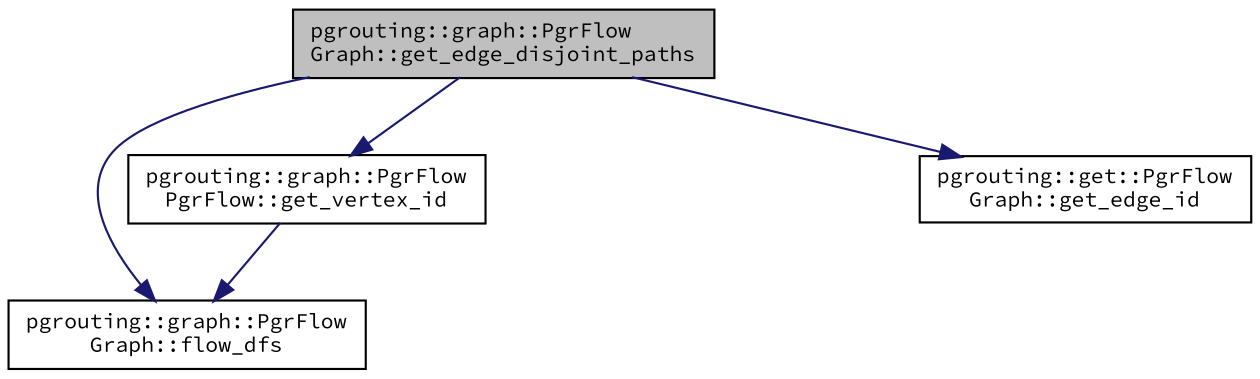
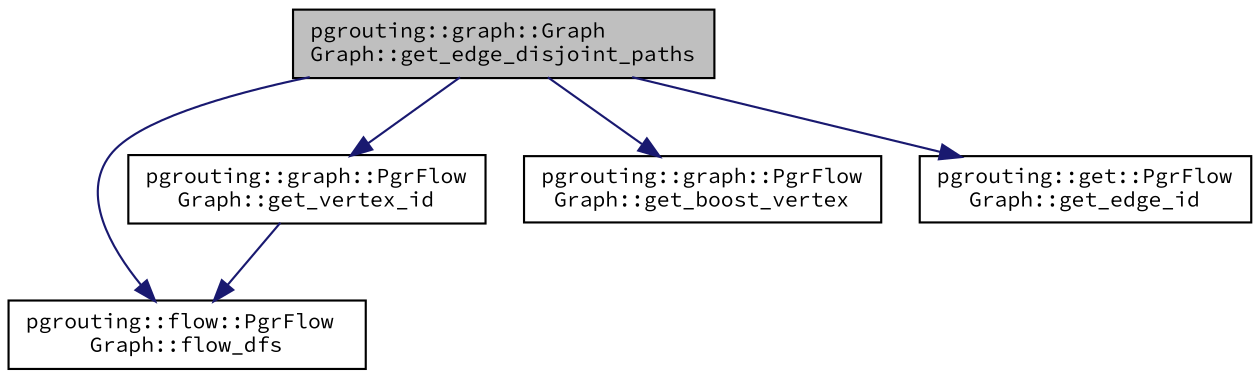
node "pgrouting::graph::PgrFlow Graph::get_edge_disjoint_paths": label "pgrouting::graph::PgrFlow Graph::get_edge_disjoint_paths" -> "pgrouting::graph::Graph Graph::get_edge_disjoint_paths"
node "pgrouting::graph::PgrFlow PgrFlow::get_vertex_id": label "pgrouting::graph::PgrFlow PgrFlow::get_vertex_id" -> "pgrouting::graph::PgrFlow Graph::get_vertex_id"
node "pgrouting::graph::PgrFlow Graph::get_boost_vertex": added
node "pgrouting::graph::PgrFlow Graph::flow_dfs": label "pgrouting::graph::PgrFlow Graph::flow_dfs" -> "pgrouting::flow::PgrFlow Graph::flow_dfs"
